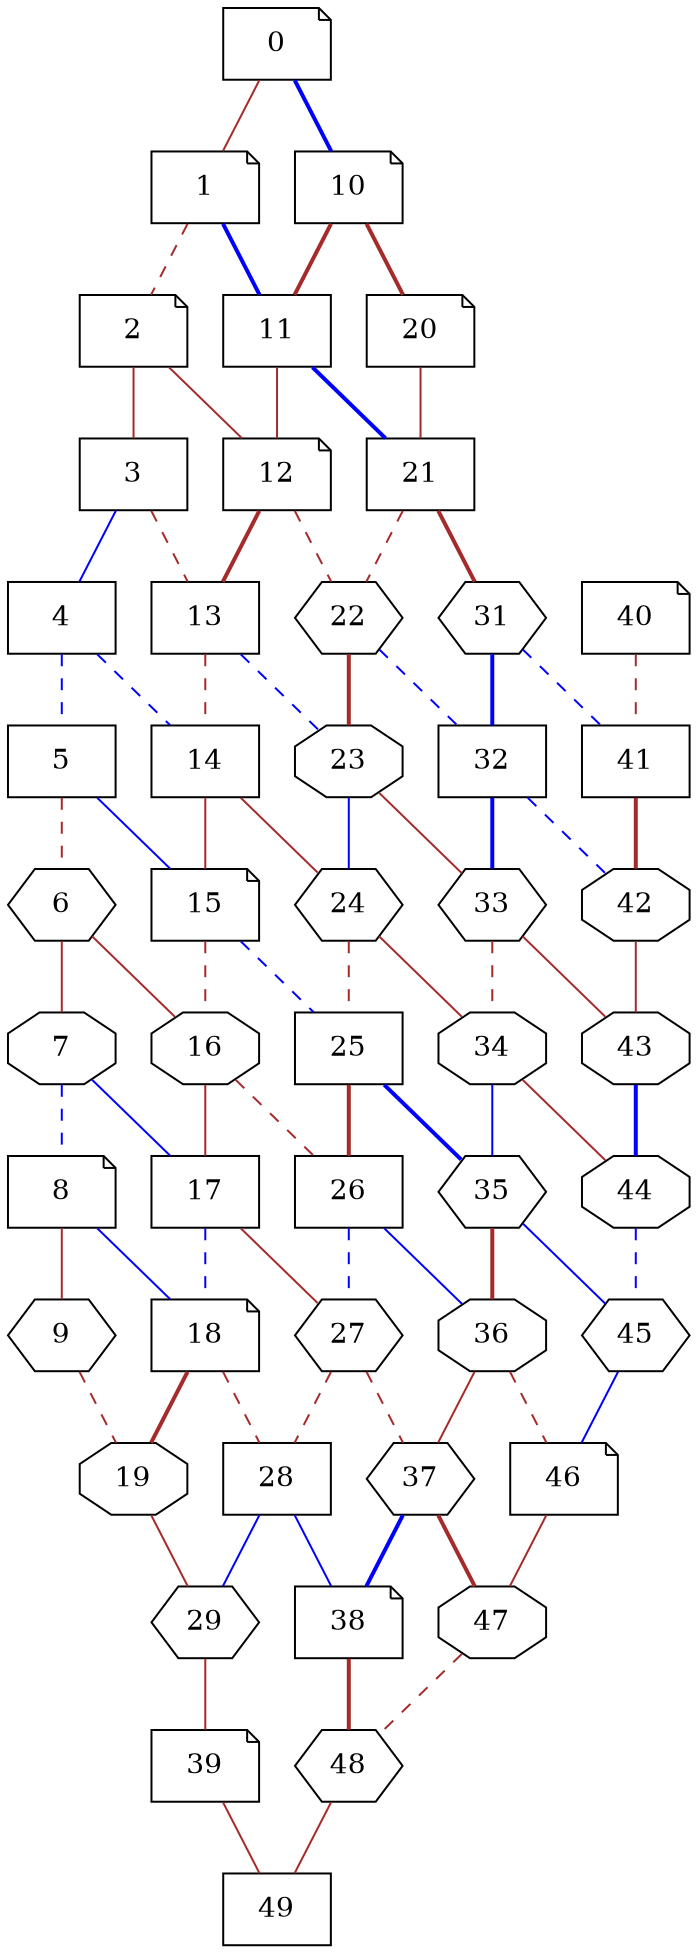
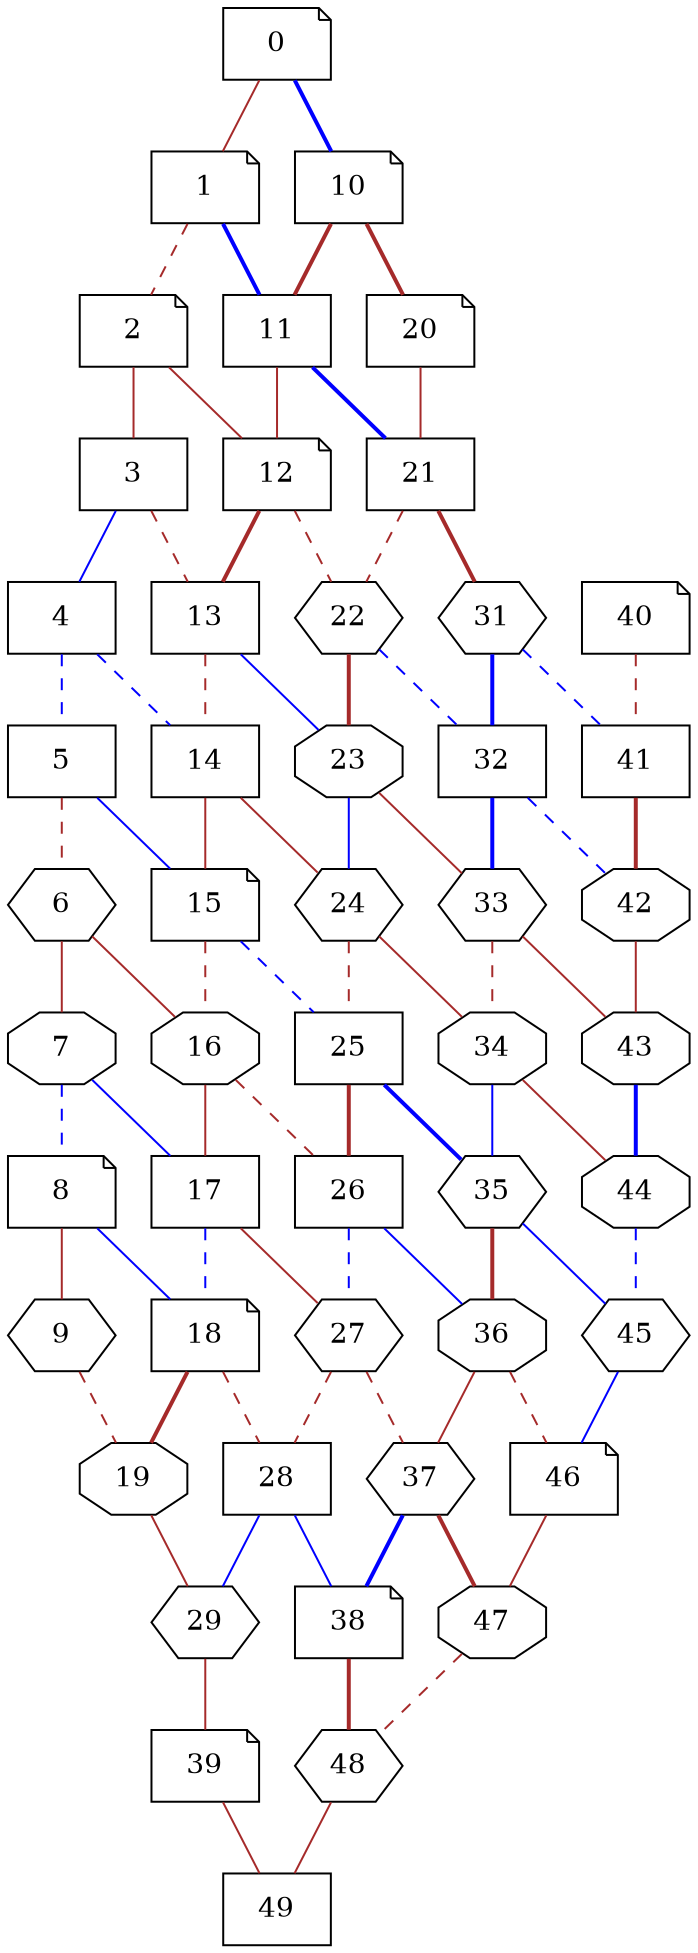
edge "13" -- "23": style dashed -> solid
